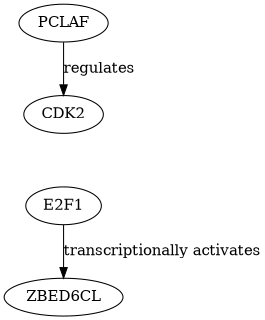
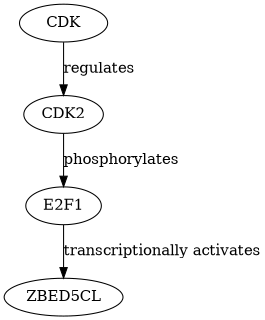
node "PCLAF": label "PCLAF" -> "CDK"
edge "CDK2" -> "E2F1": added, label "phosphorylates"
node "ZBED6CL": label "ZBED6CL" -> "ZBED5CL"
